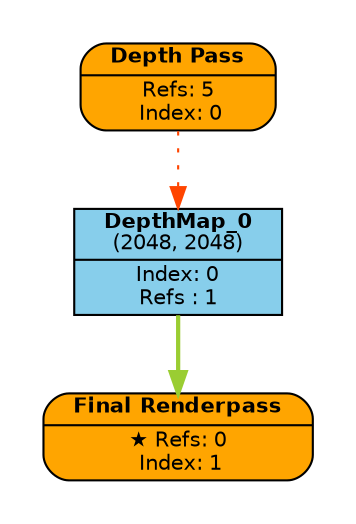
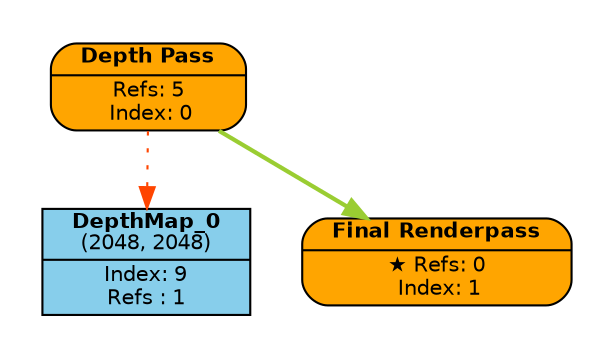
node "DepthMap_0": text "Index: 0" -> "Index: 9"
edge "DepthMap_0" -> "Final Renderpass": now "Depth Pass" -> "Final Renderpass"
